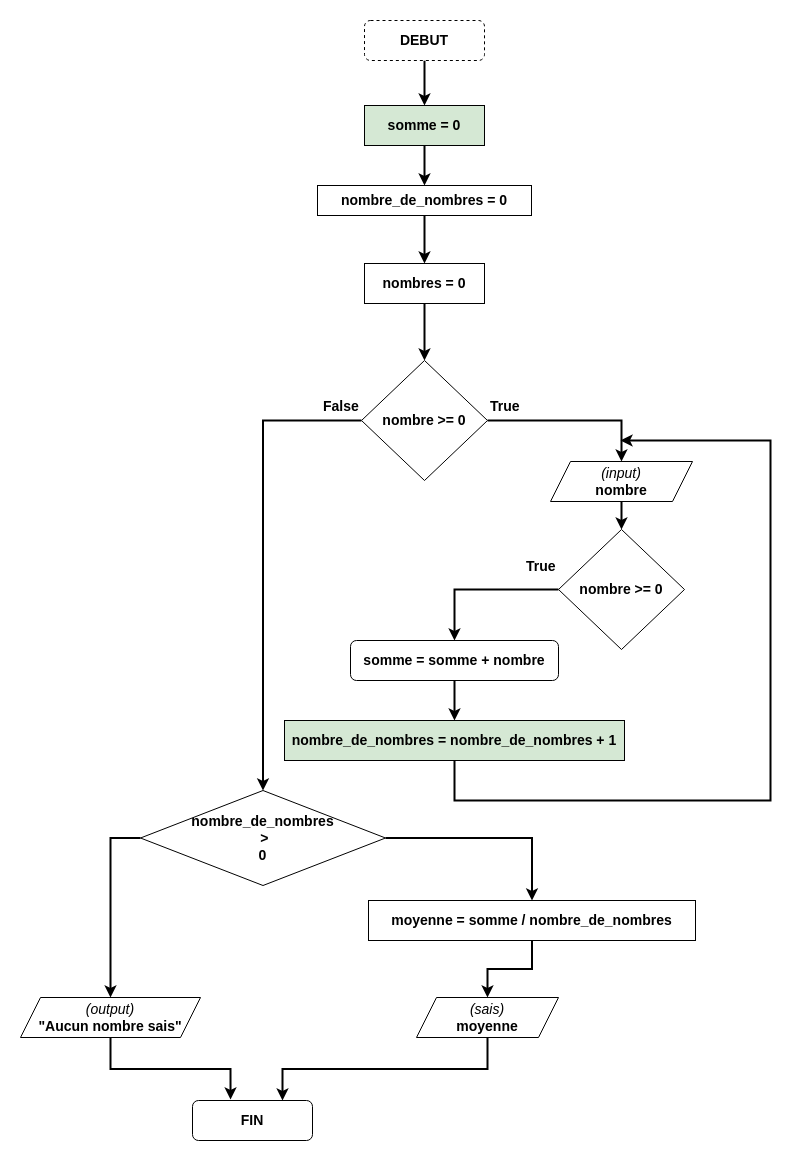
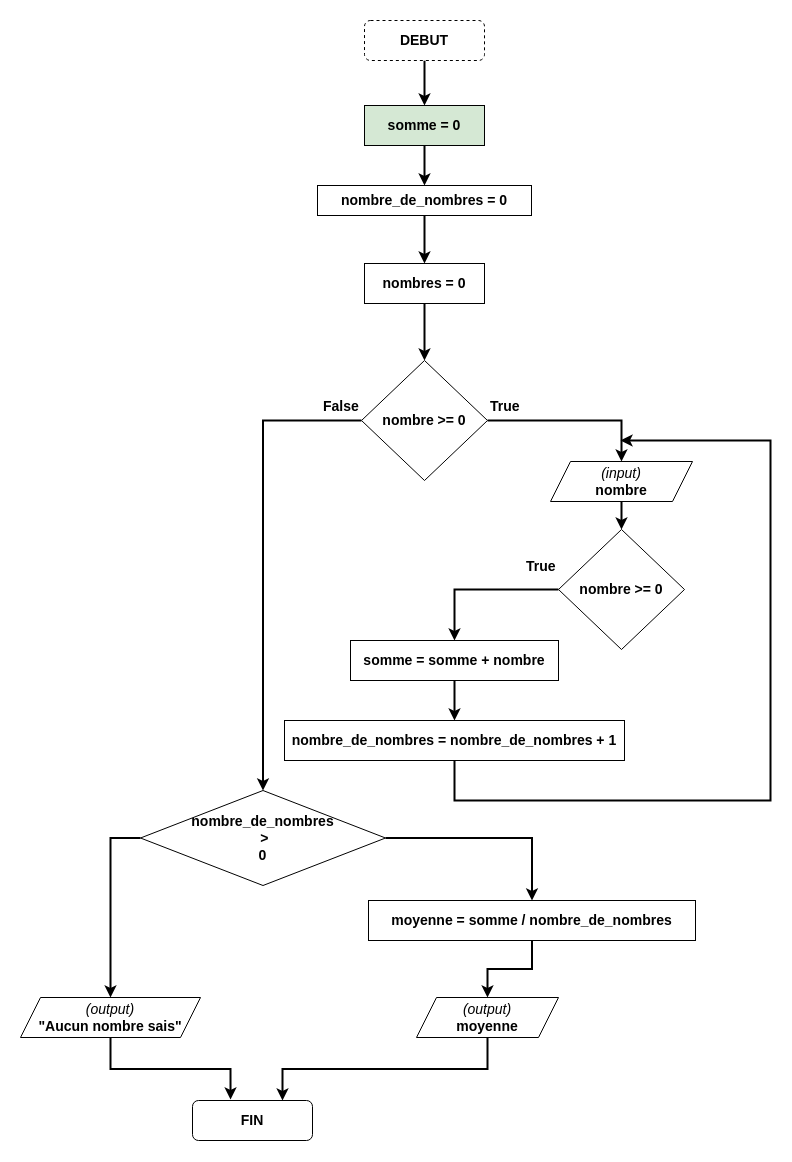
node "somme = somme + nombre": shape rounded rectangle -> rectangle
node "nombre_de_nombres = nombre_de_nombres + 1": fillcolor #d5e8d4 -> #ffffff
node "(sais) moyenne": label "(sais) moyenne" -> "(output) moyenne"
